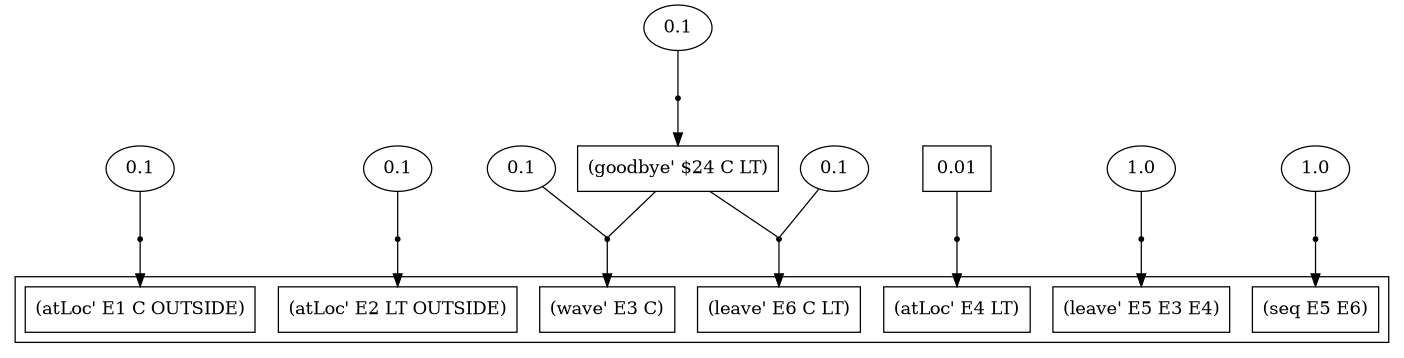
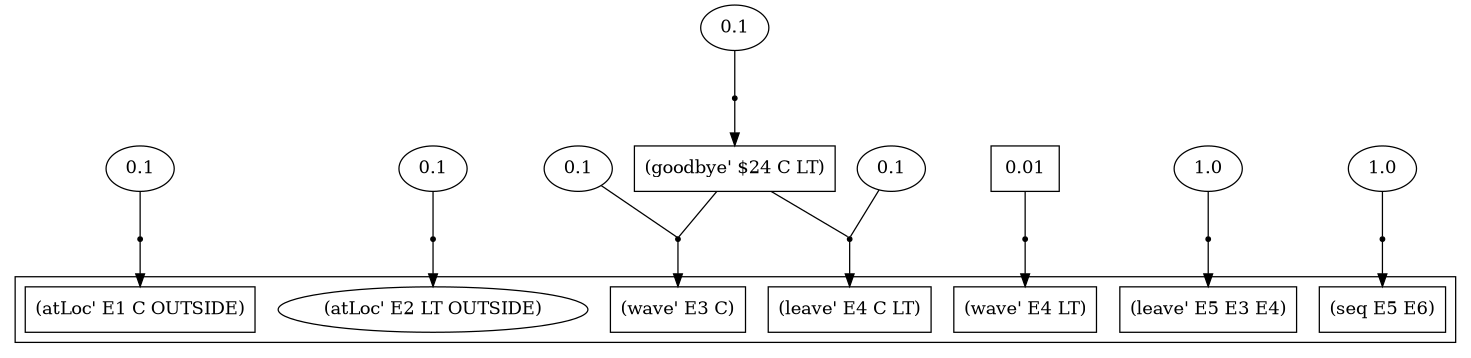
node "(atLoc' E2 LT OUTSIDE)": shape box -> ellipse
node "(leave' E6 C LT)": label "(leave' E6 C LT)" -> "(leave' E4 C LT)"
node "(atLoc' E4 LT)": label "(atLoc' E4 LT)" -> "(wave' E4 LT)"
